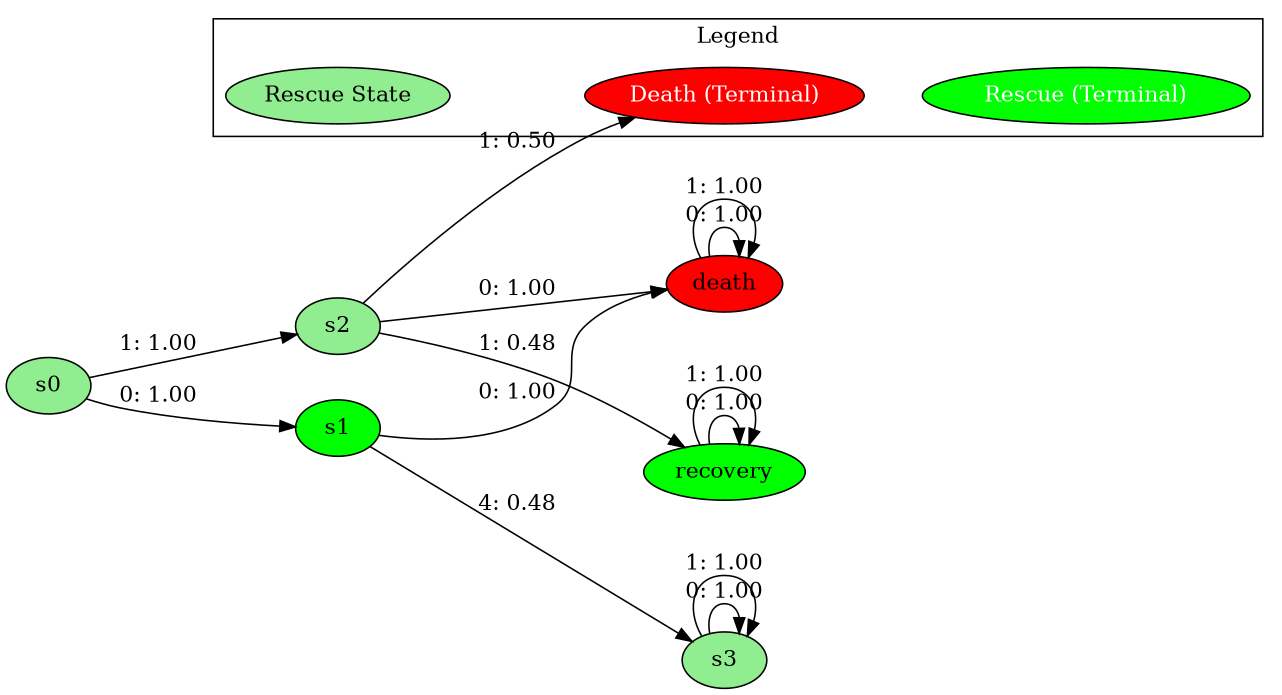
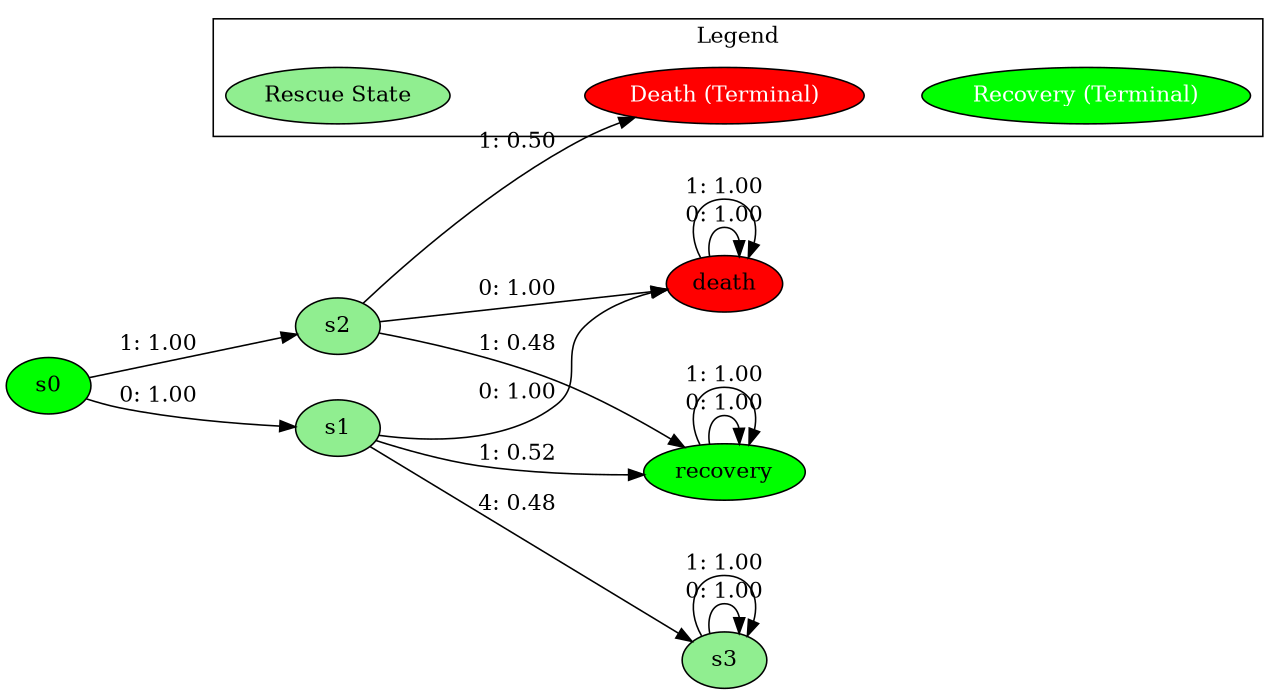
node "Rescue (Terminal)": label "Rescue (Terminal)" -> "Recovery (Terminal)"
node "s0": fillcolor lightgreen -> green
node "s1": fillcolor green -> lightgreen
edge "s1" -> "recovery": added, label "1: 0.52"
